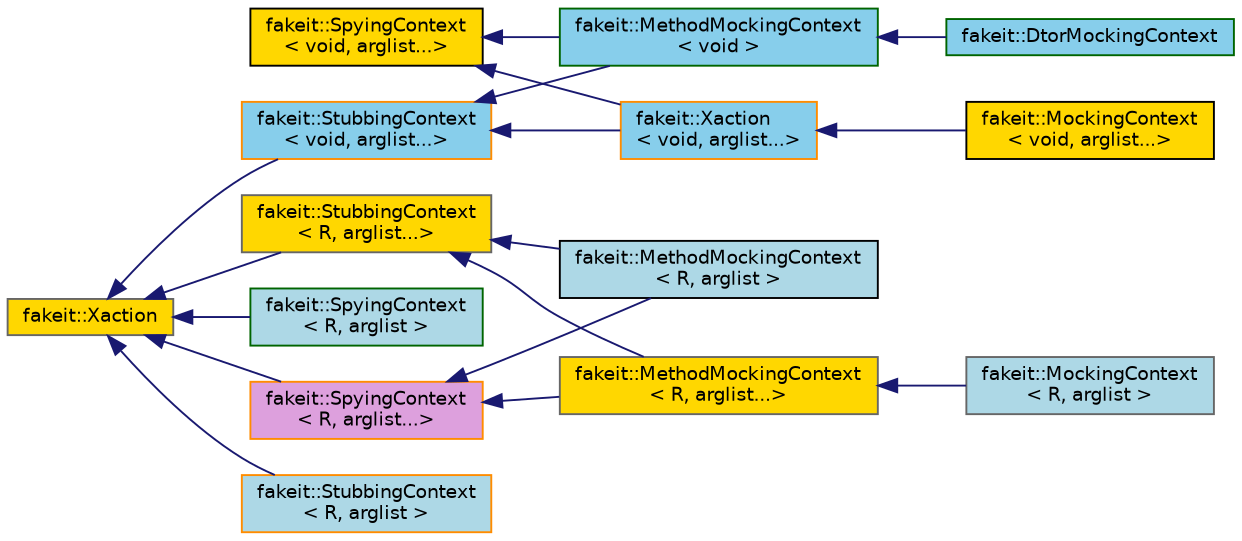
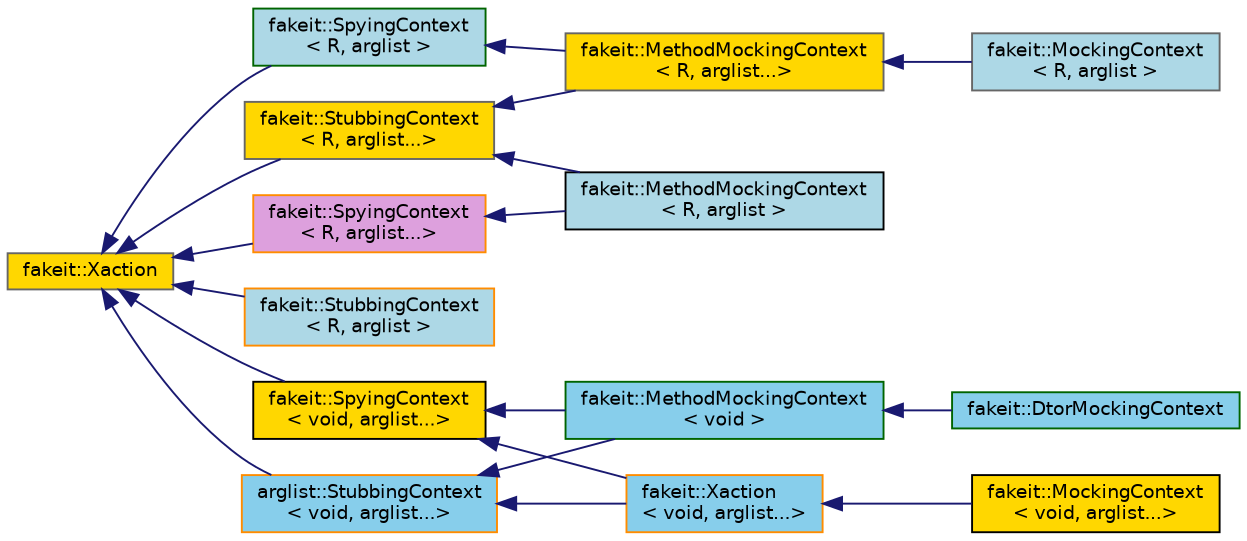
node "fakeit::StubbingContext < void, arglist...>": label "fakeit::StubbingContext < void, arglist...>" -> "arglist::StubbingContext < void, arglist...>"
edge "fakeit::SpyingContext < void, arglist...>" -> "fakeit::Xaction": added
edge "fakeit::MethodMockingContext < R, arglist...>" -> "fakeit::SpyingContext < R, arglist...>": now "fakeit::MethodMockingContext < R, arglist...>" -> "fakeit::SpyingContext < R, arglist >"
